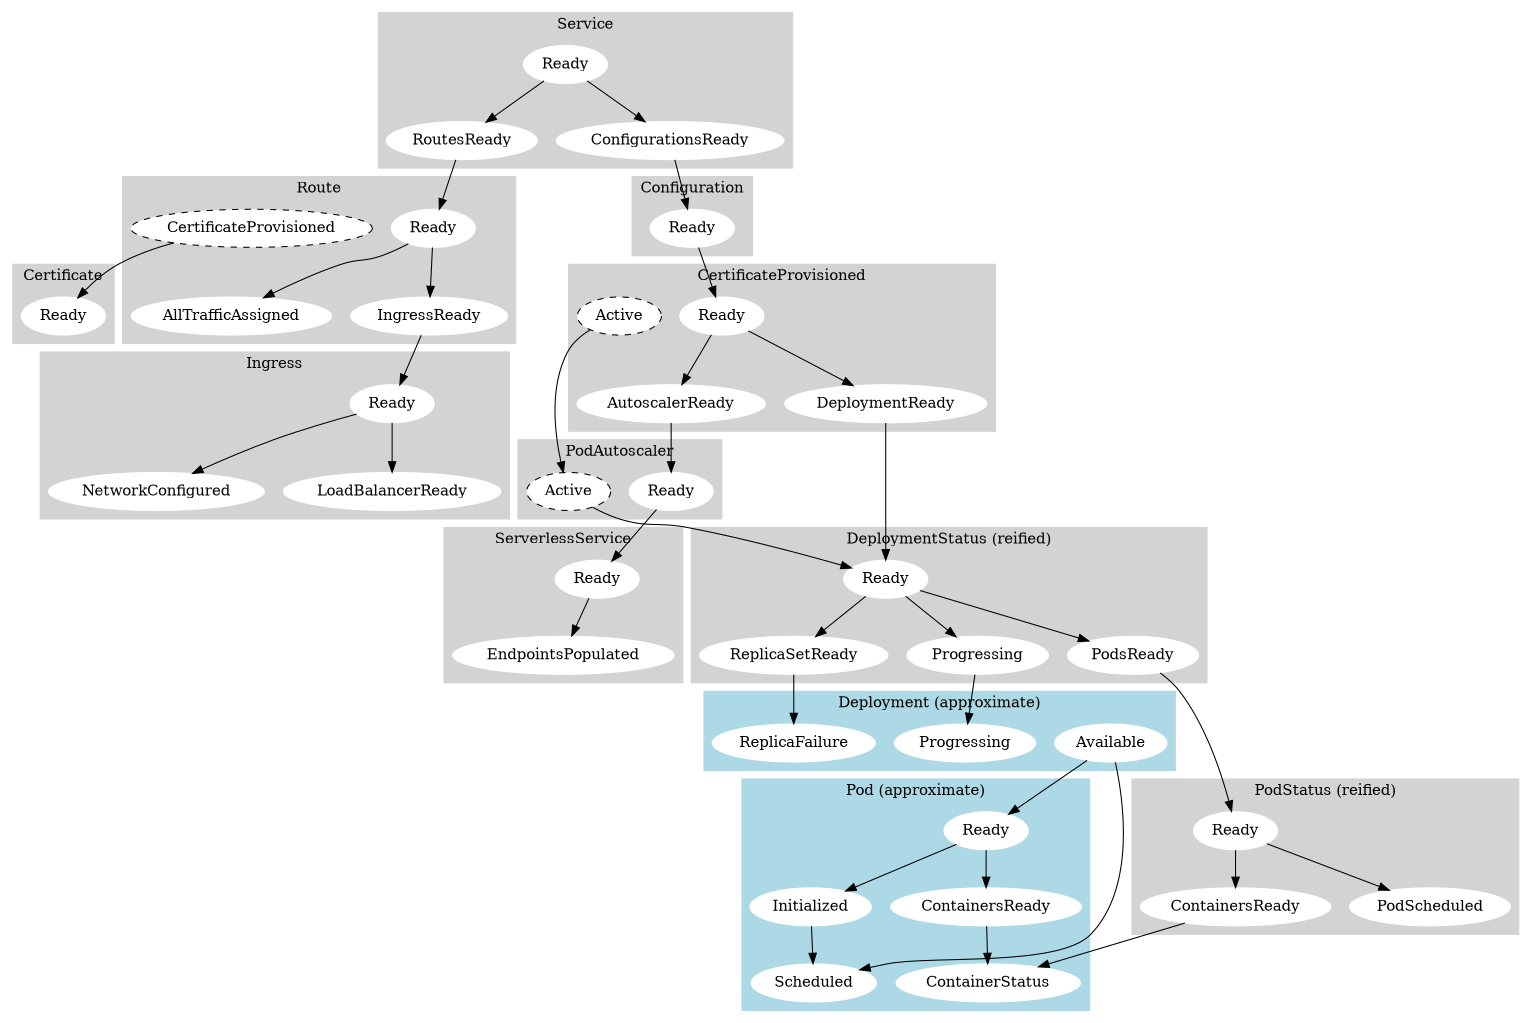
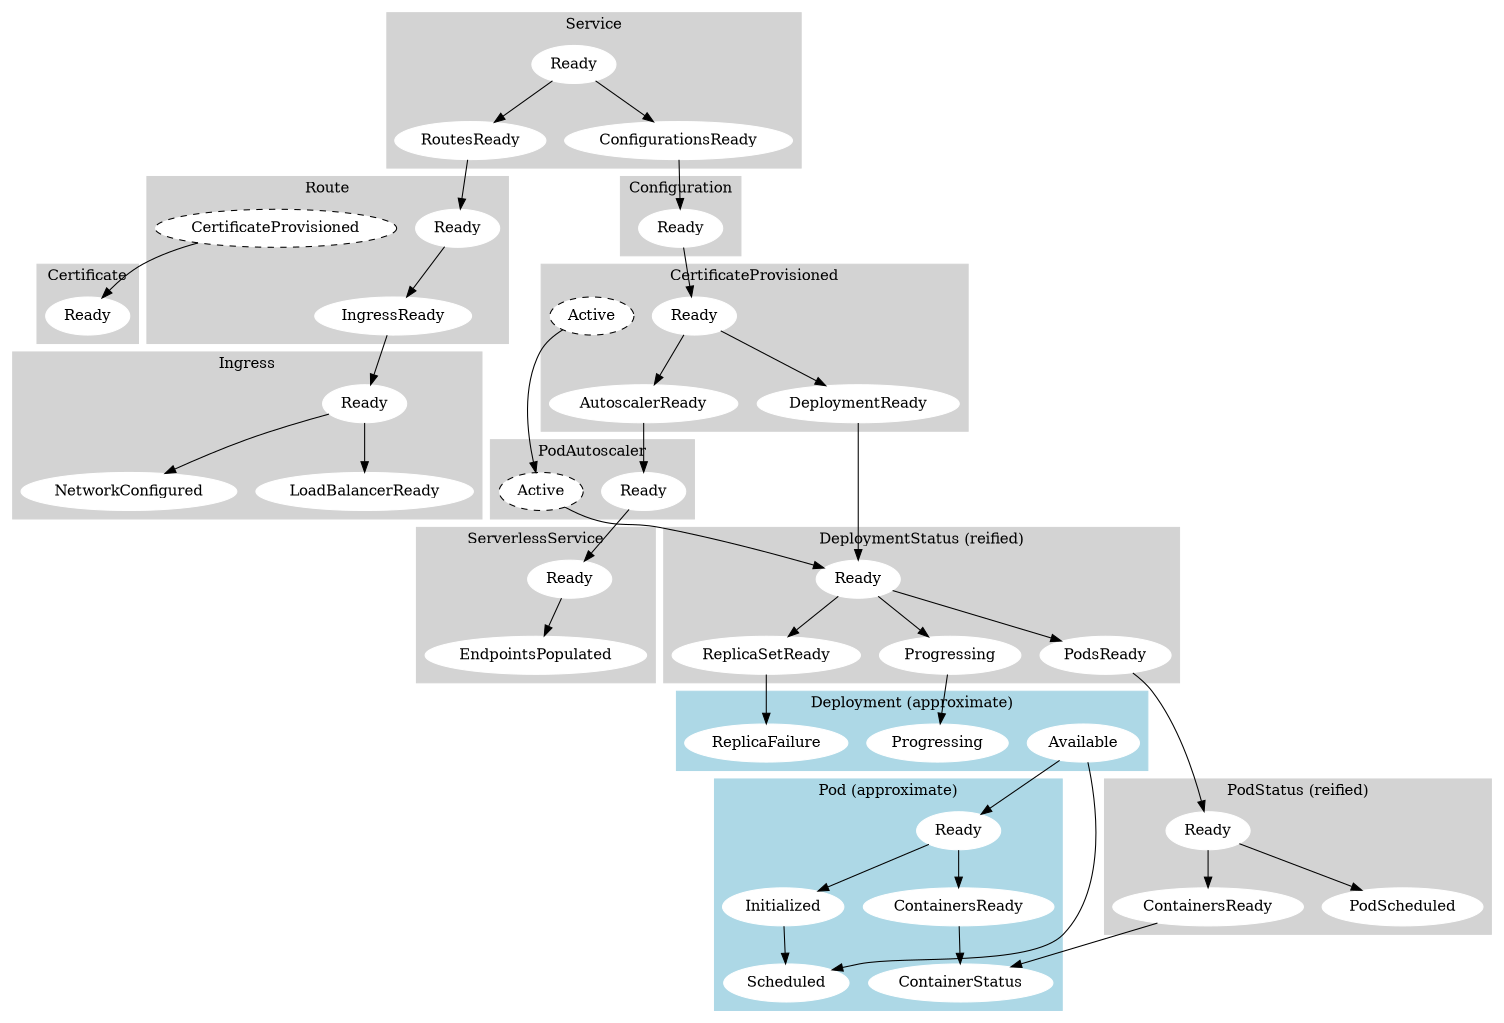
node "AllTrafficAssigned": removed
